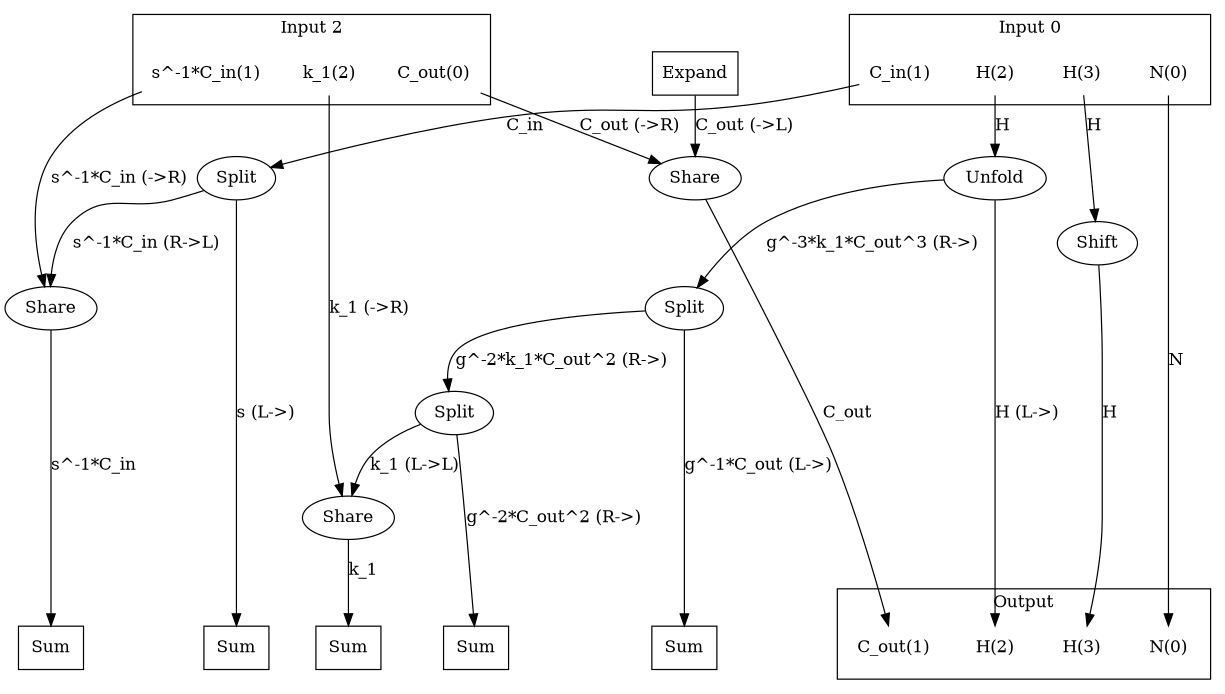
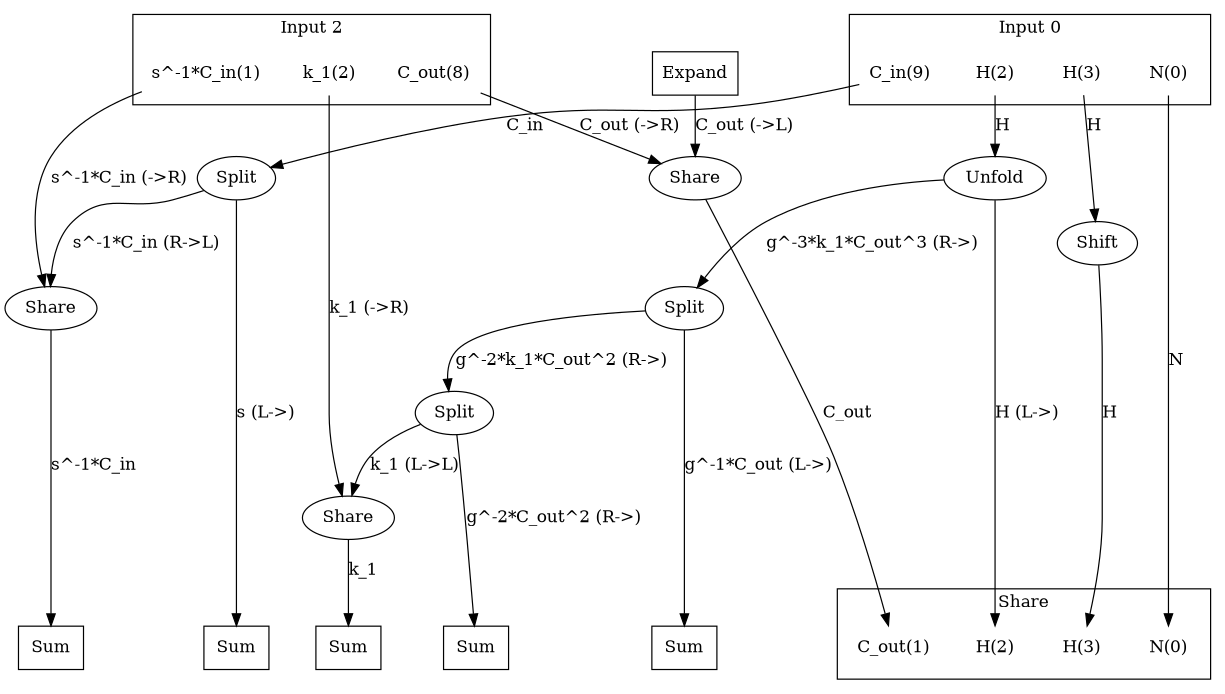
node "C_out(0)": label "C_out(0)" -> "C_out(8)"
node "C_in(1)": label "C_in(1)" -> "C_in(9)"
cluster "Output": label "Output" -> "Share"
